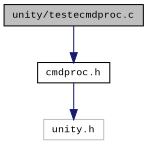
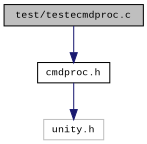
node "unity/testecmdproc.c": label "unity/testecmdproc.c" -> "test/testecmdproc.c"
